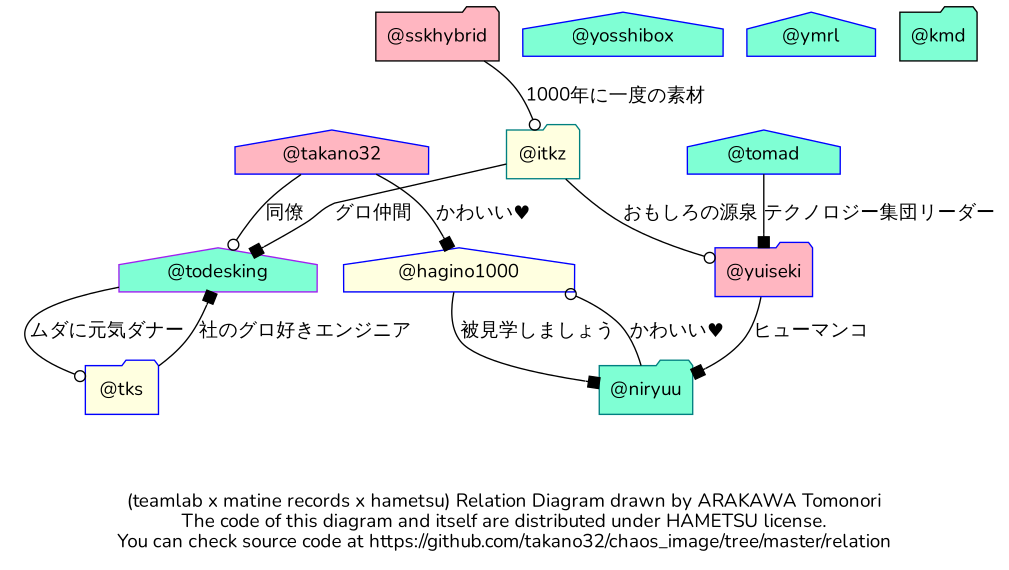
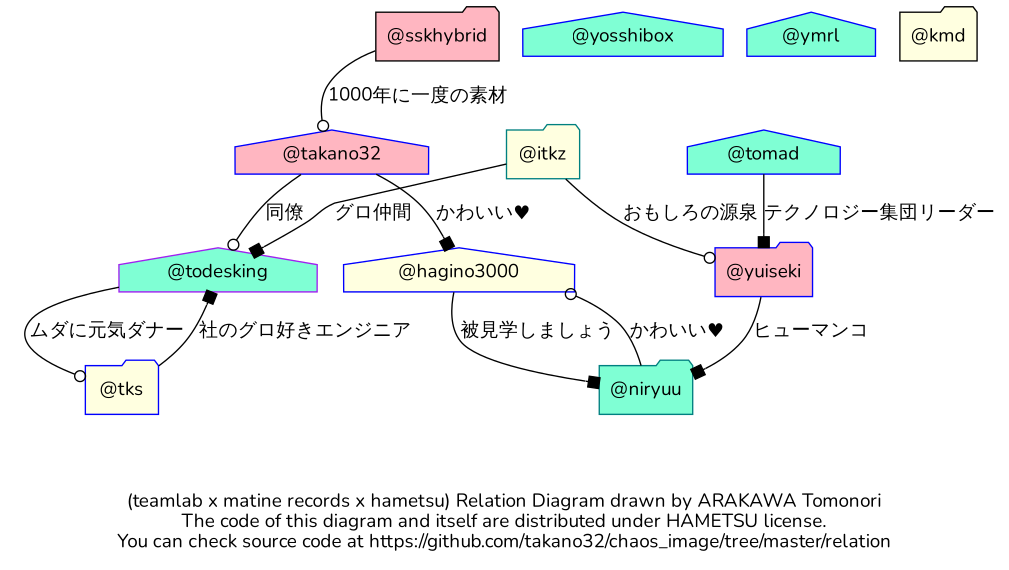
node "@kmd": fillcolor aquamarine -> lightyellow
edge "@sskhybrid" -> "@itkz": now "@sskhybrid" -> "@takano32"
node "@hagino1000": label "@hagino1000" -> "@hagino3000"
